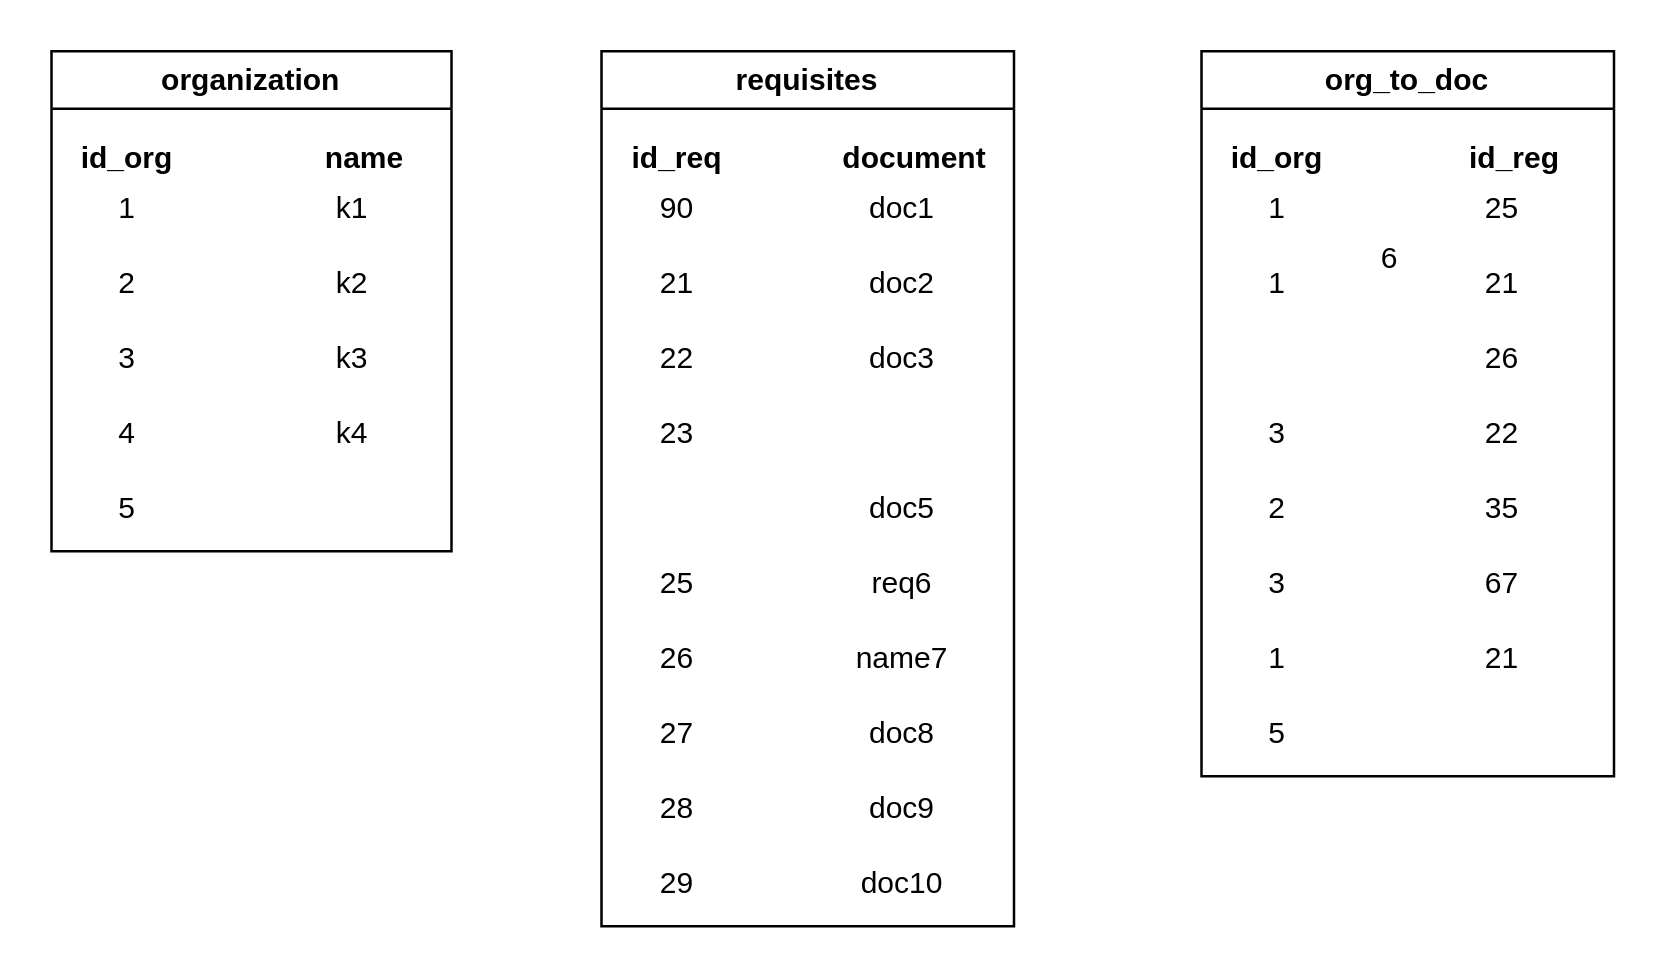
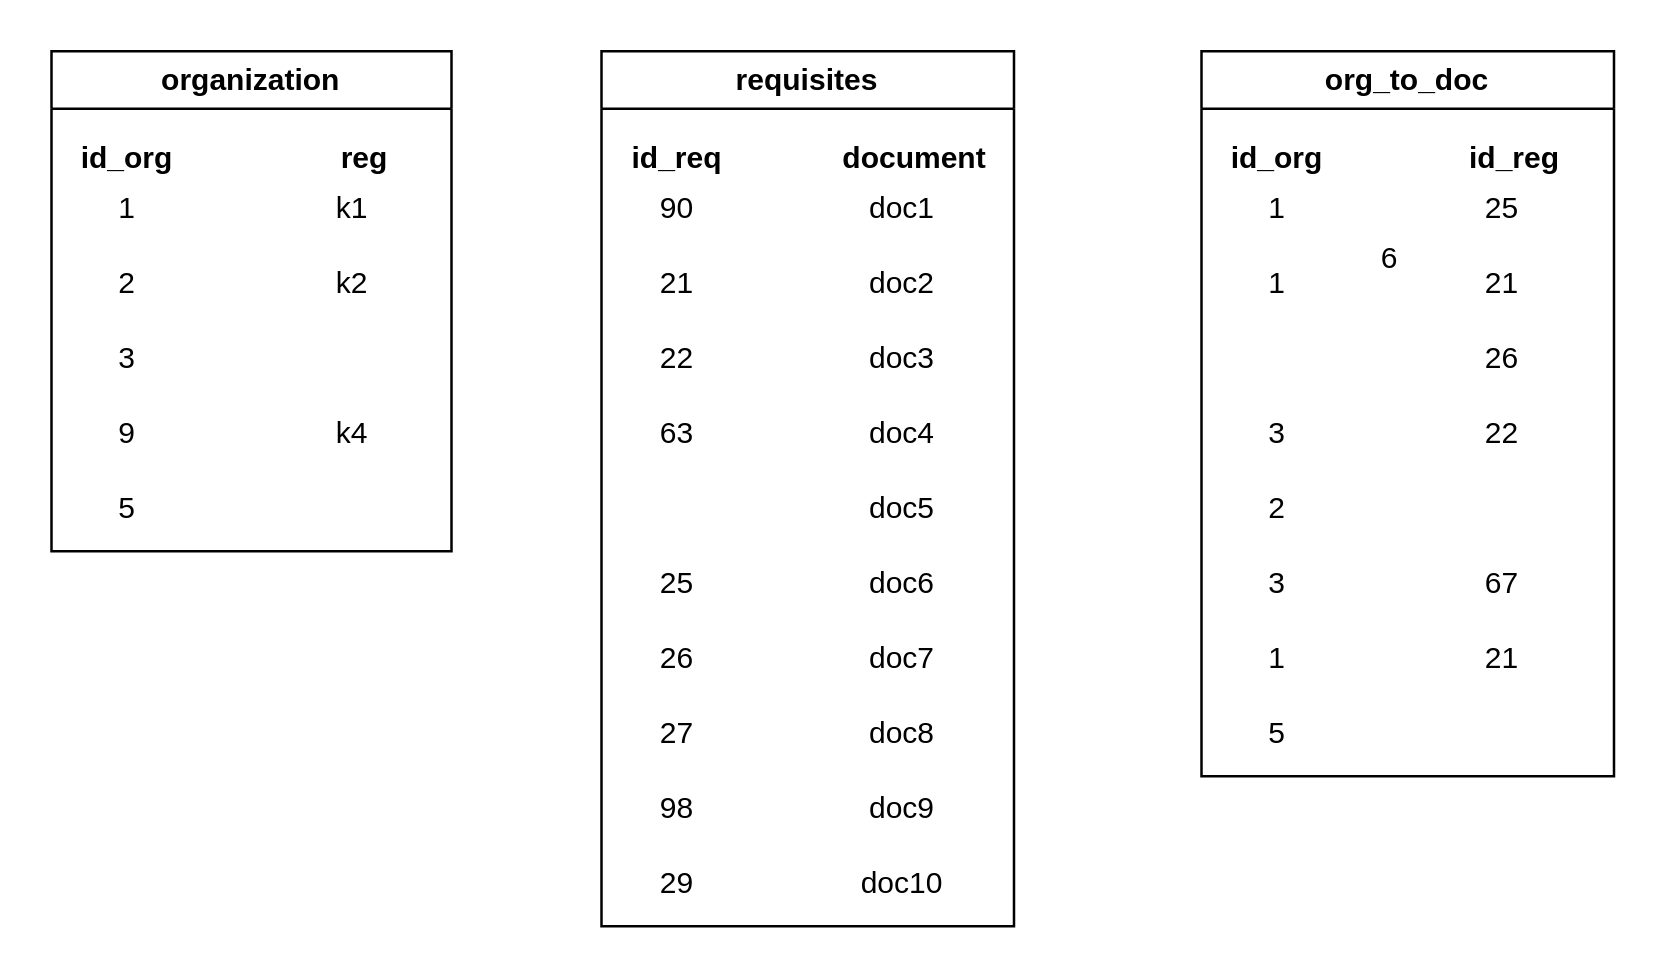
node "name": label "name" -> "reg"
node "k3": removed
node "4": label "4" -> "9"
node "23": label "23" -> "63"
node "doc4": added
node "35": removed
node "req6": label "req6" -> "doc6"
node "name7": label "name7" -> "doc7"
node "28": label "28" -> "98"
